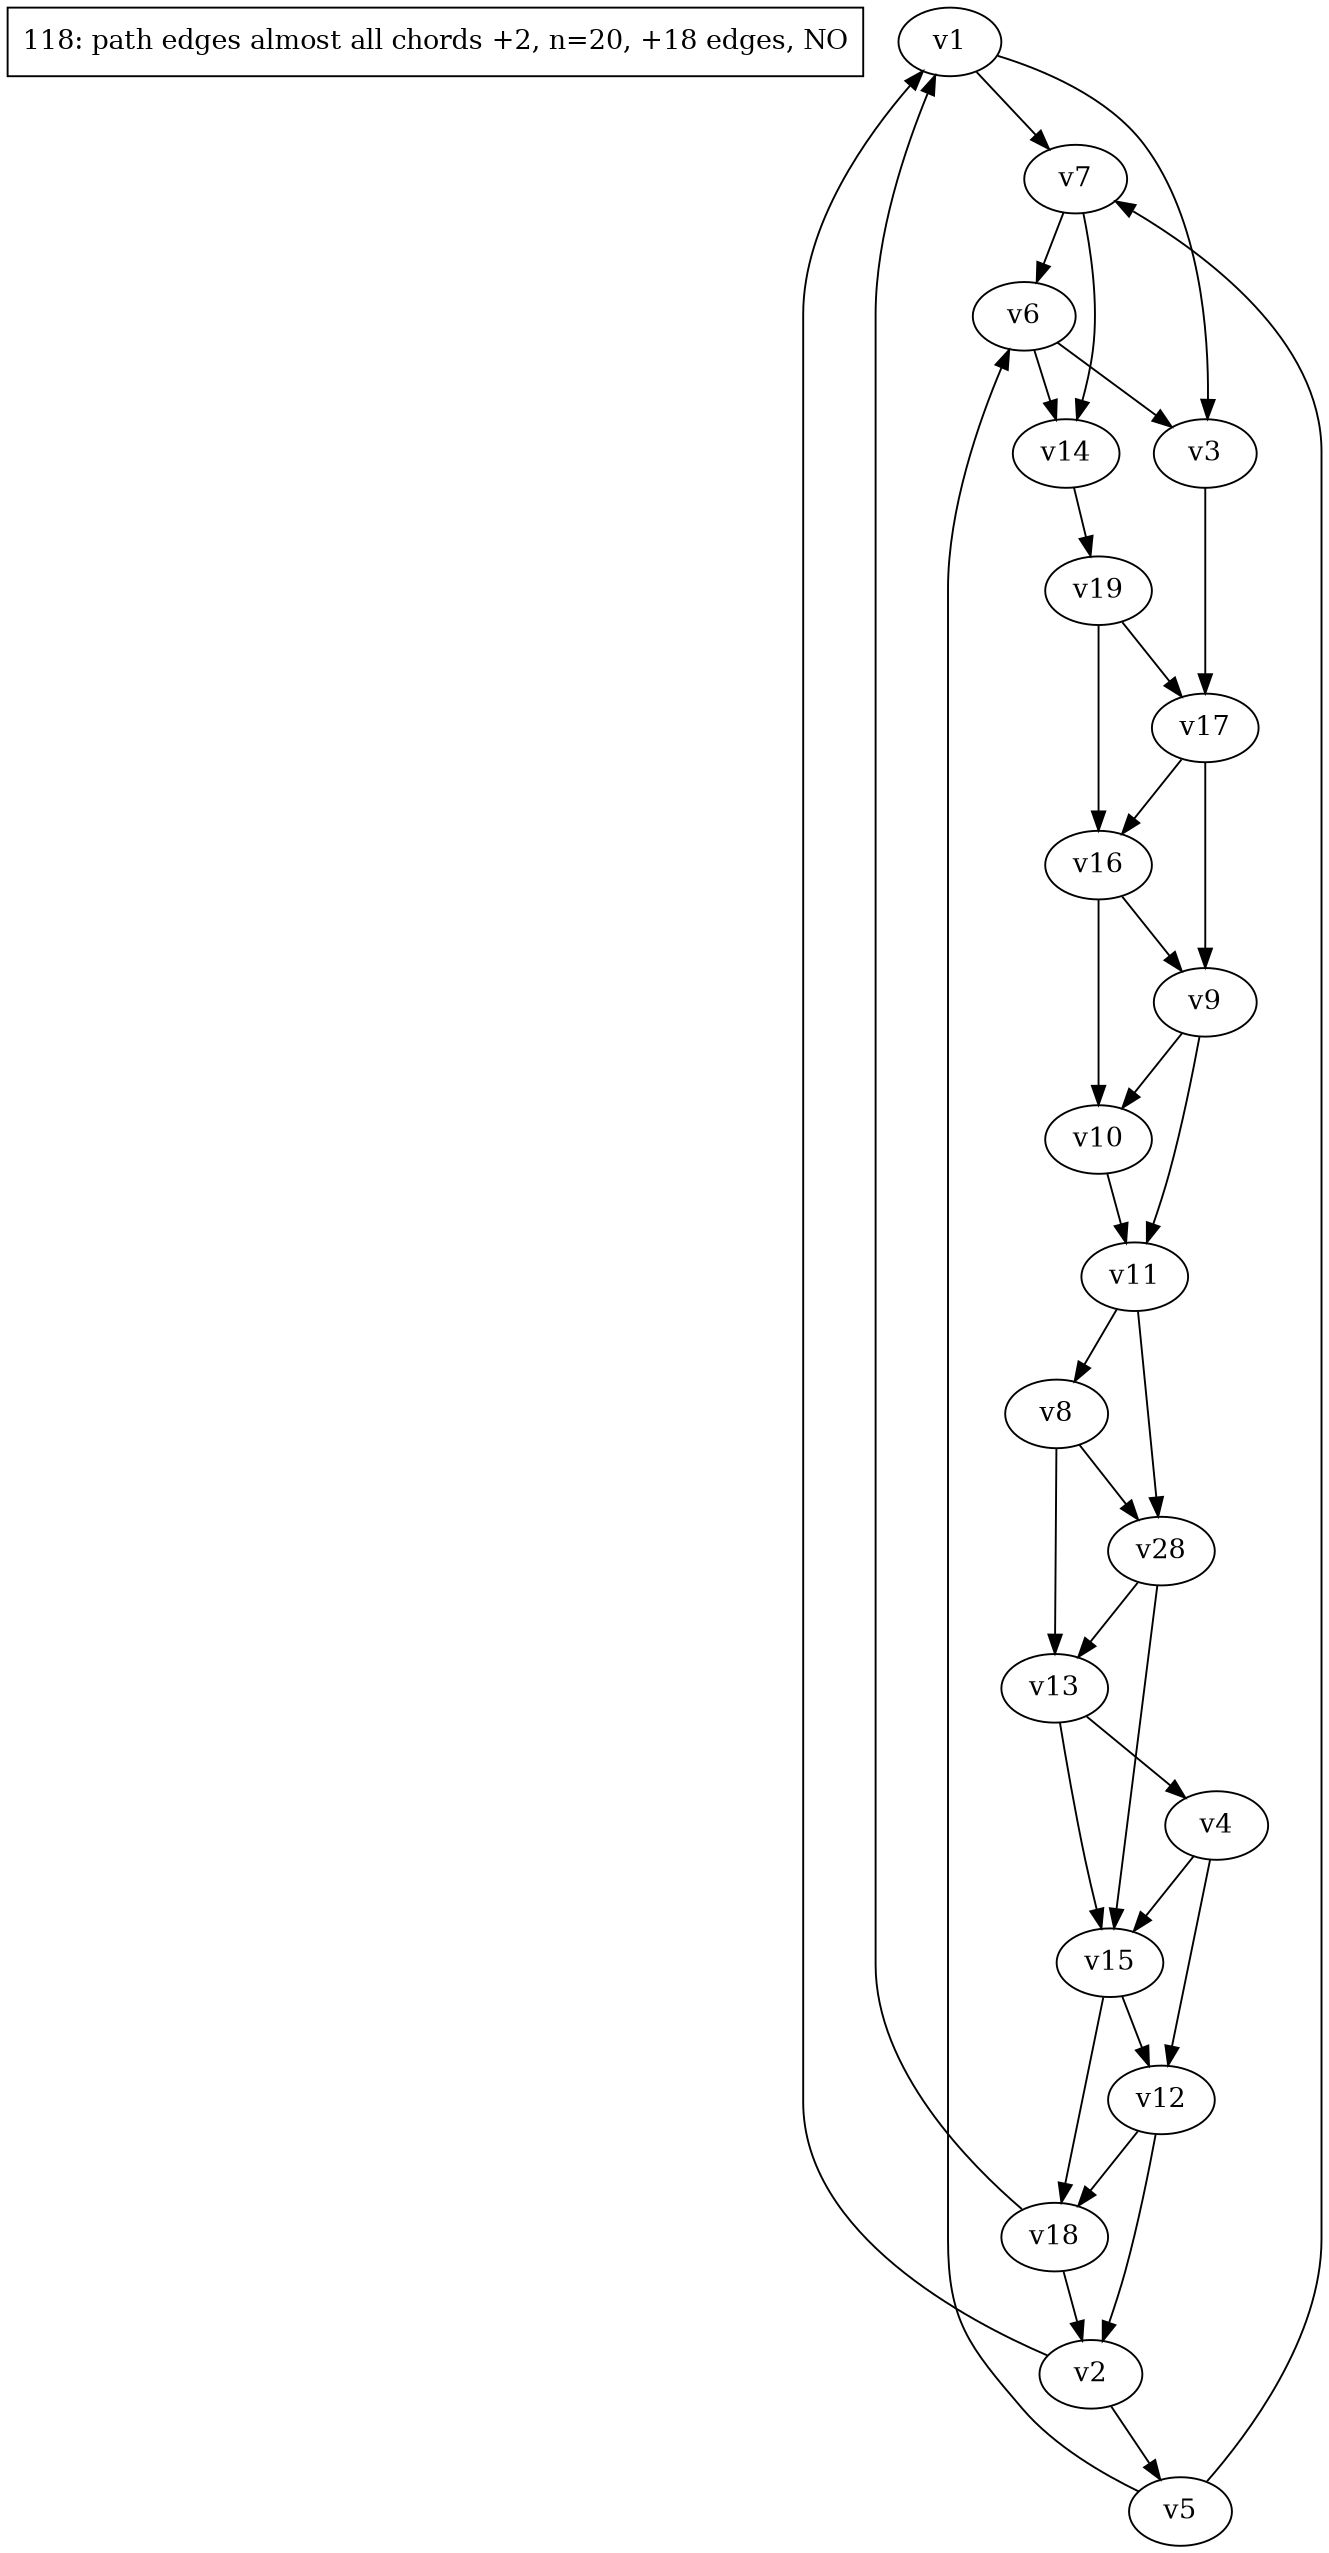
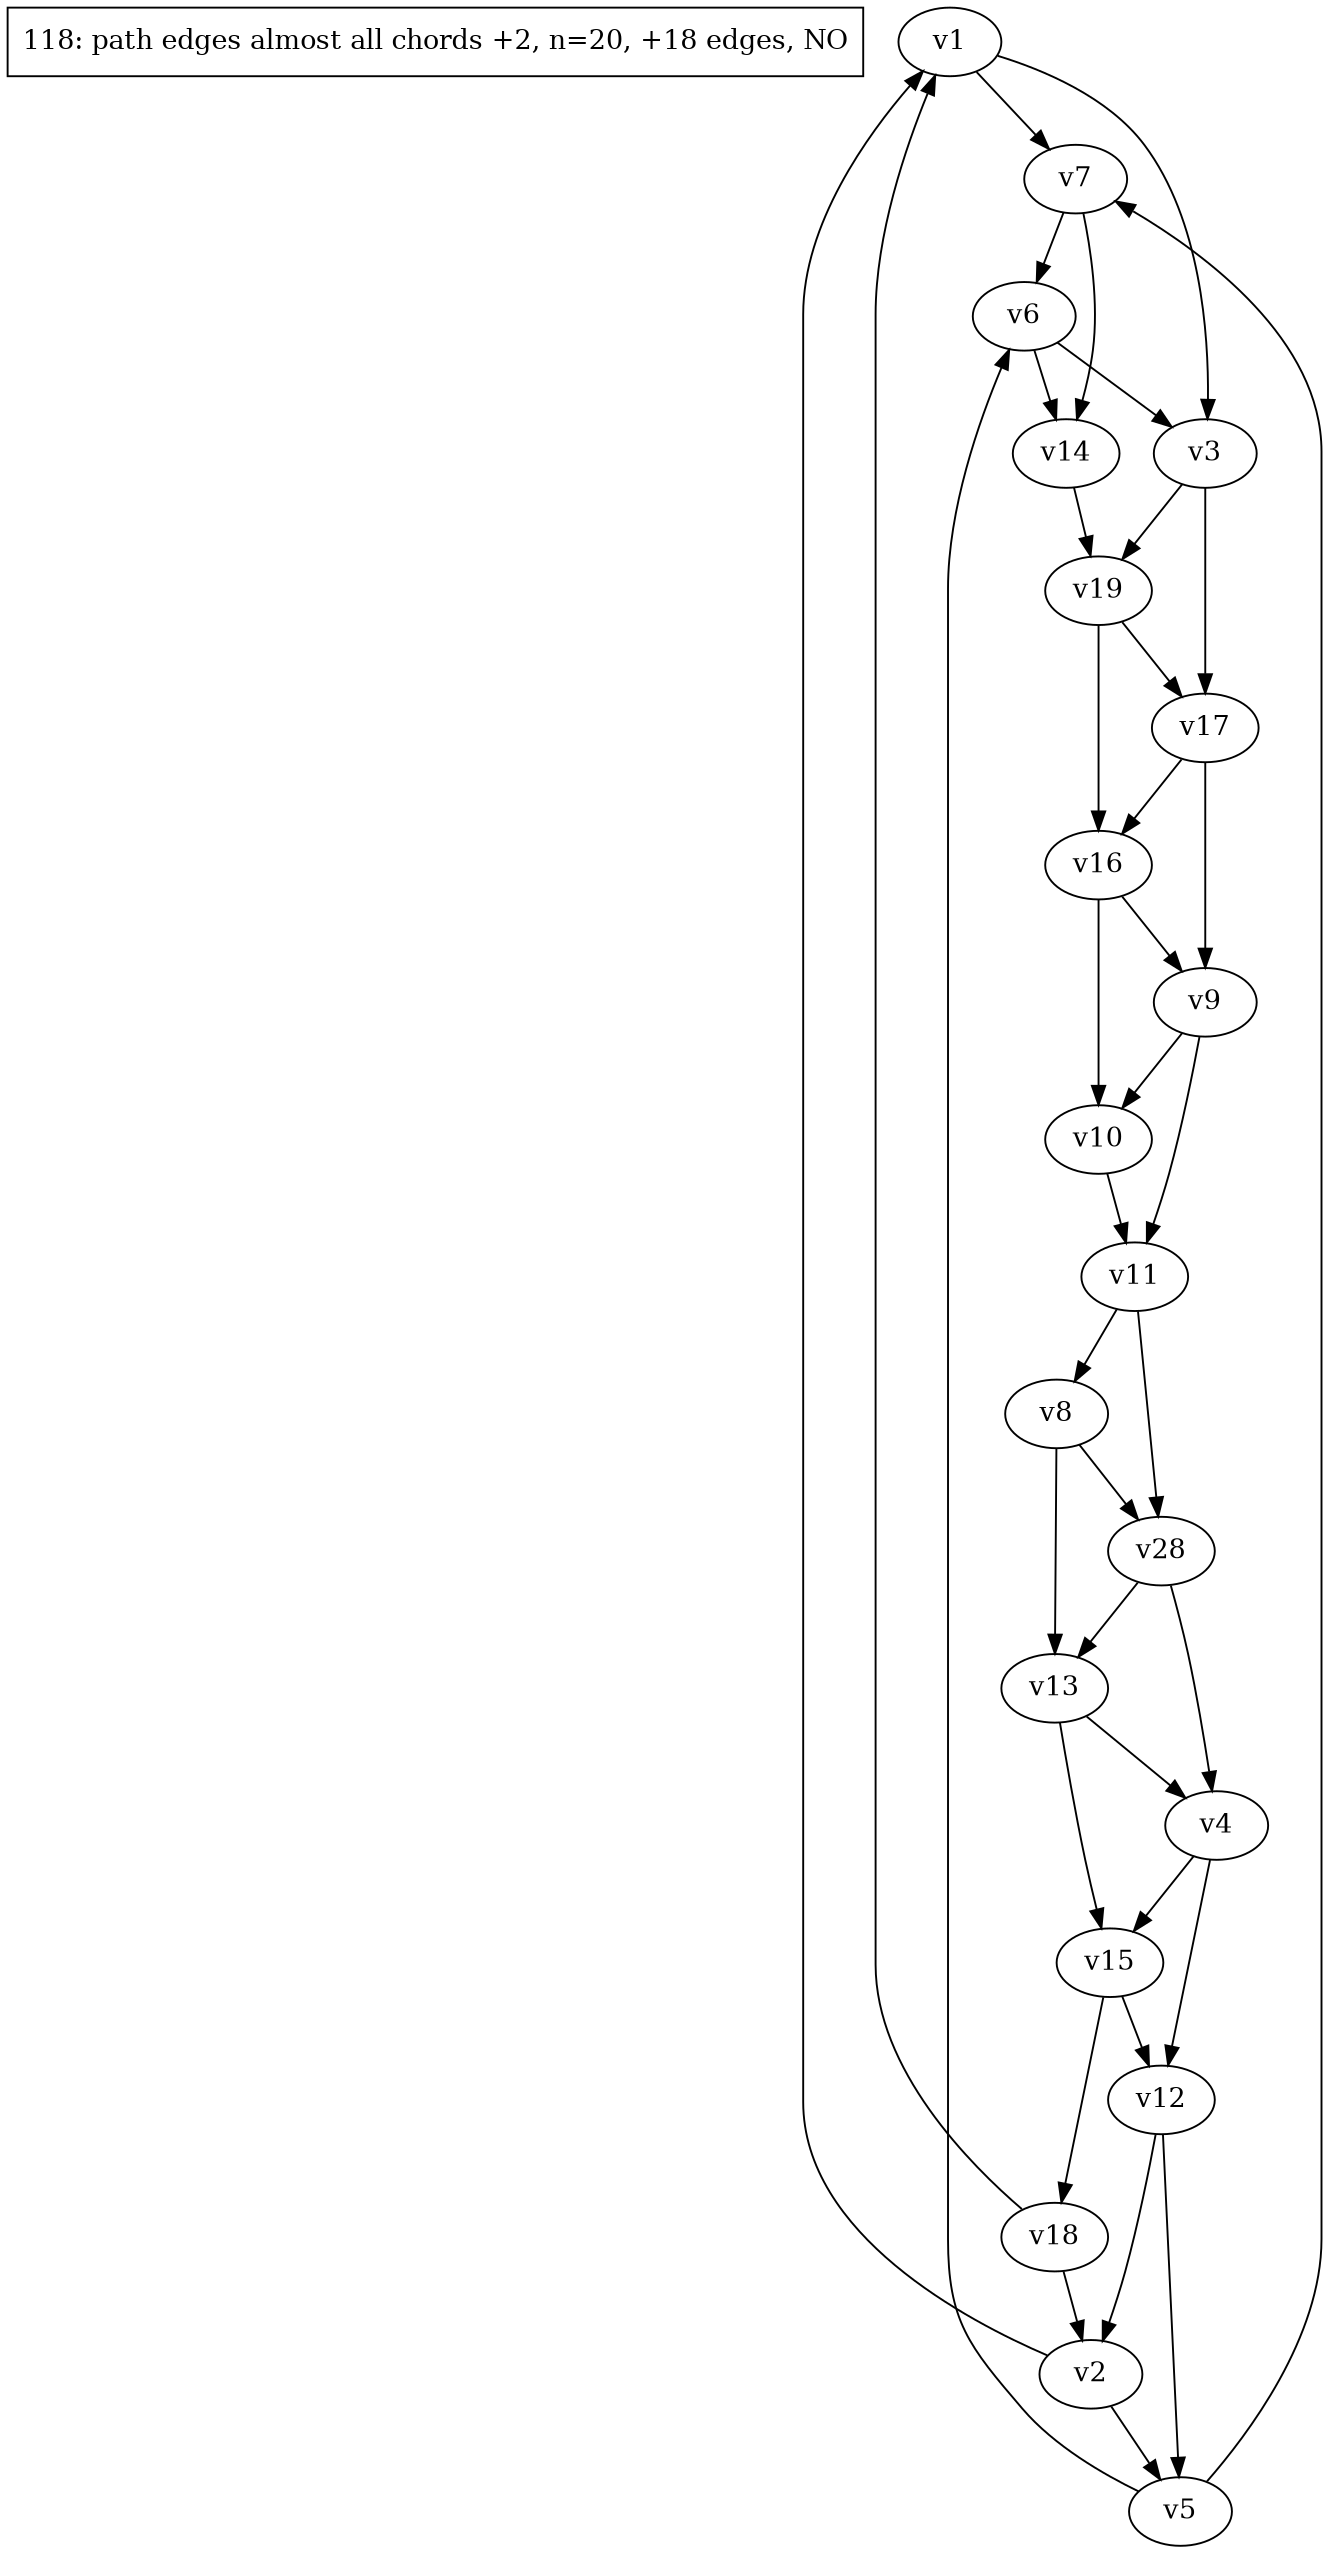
edge "v3" -> "v19": added
edge "v28" -> "v15": now "v28" -> "v4"
edge "v12" -> "v18": now "v12" -> "v5"
